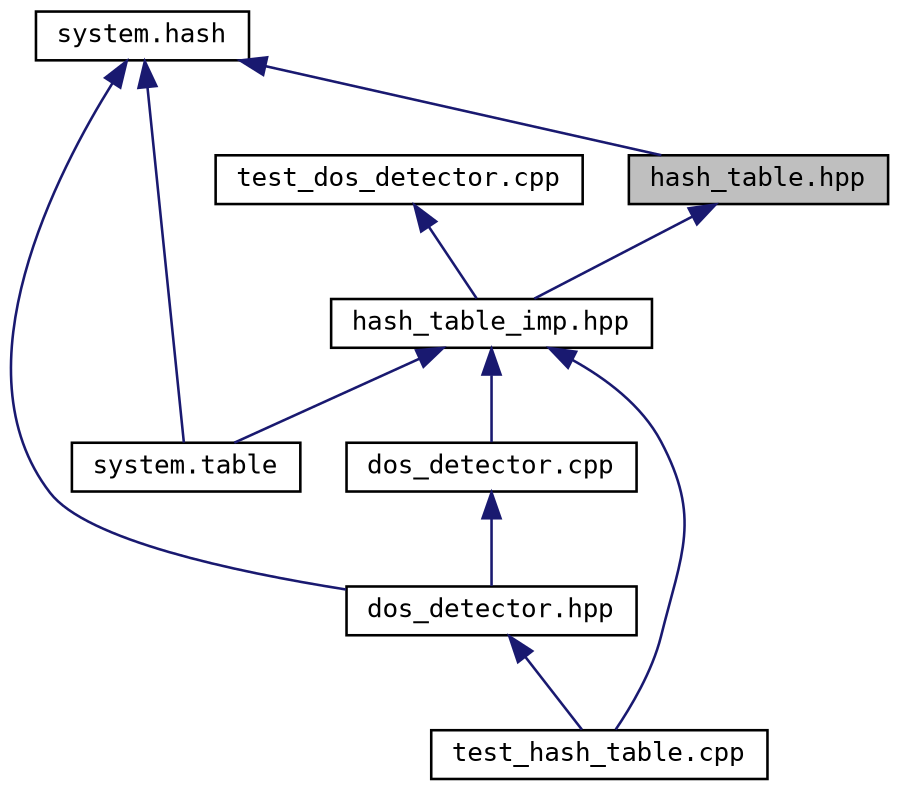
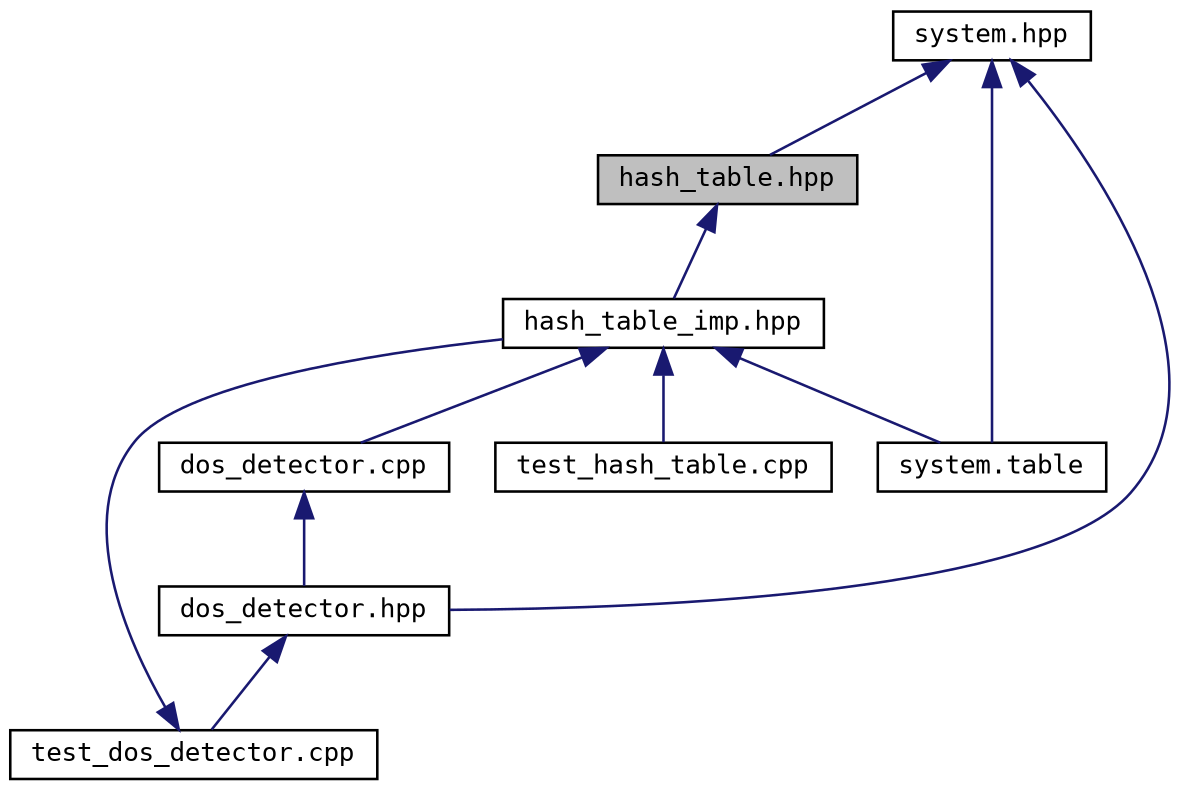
node "system.hash": label "system.hash" -> "system.hpp"
edge "test_hash_table.cpp" -> "dos_detector.hpp": now "test_dos_detector.cpp" -> "dos_detector.hpp"
